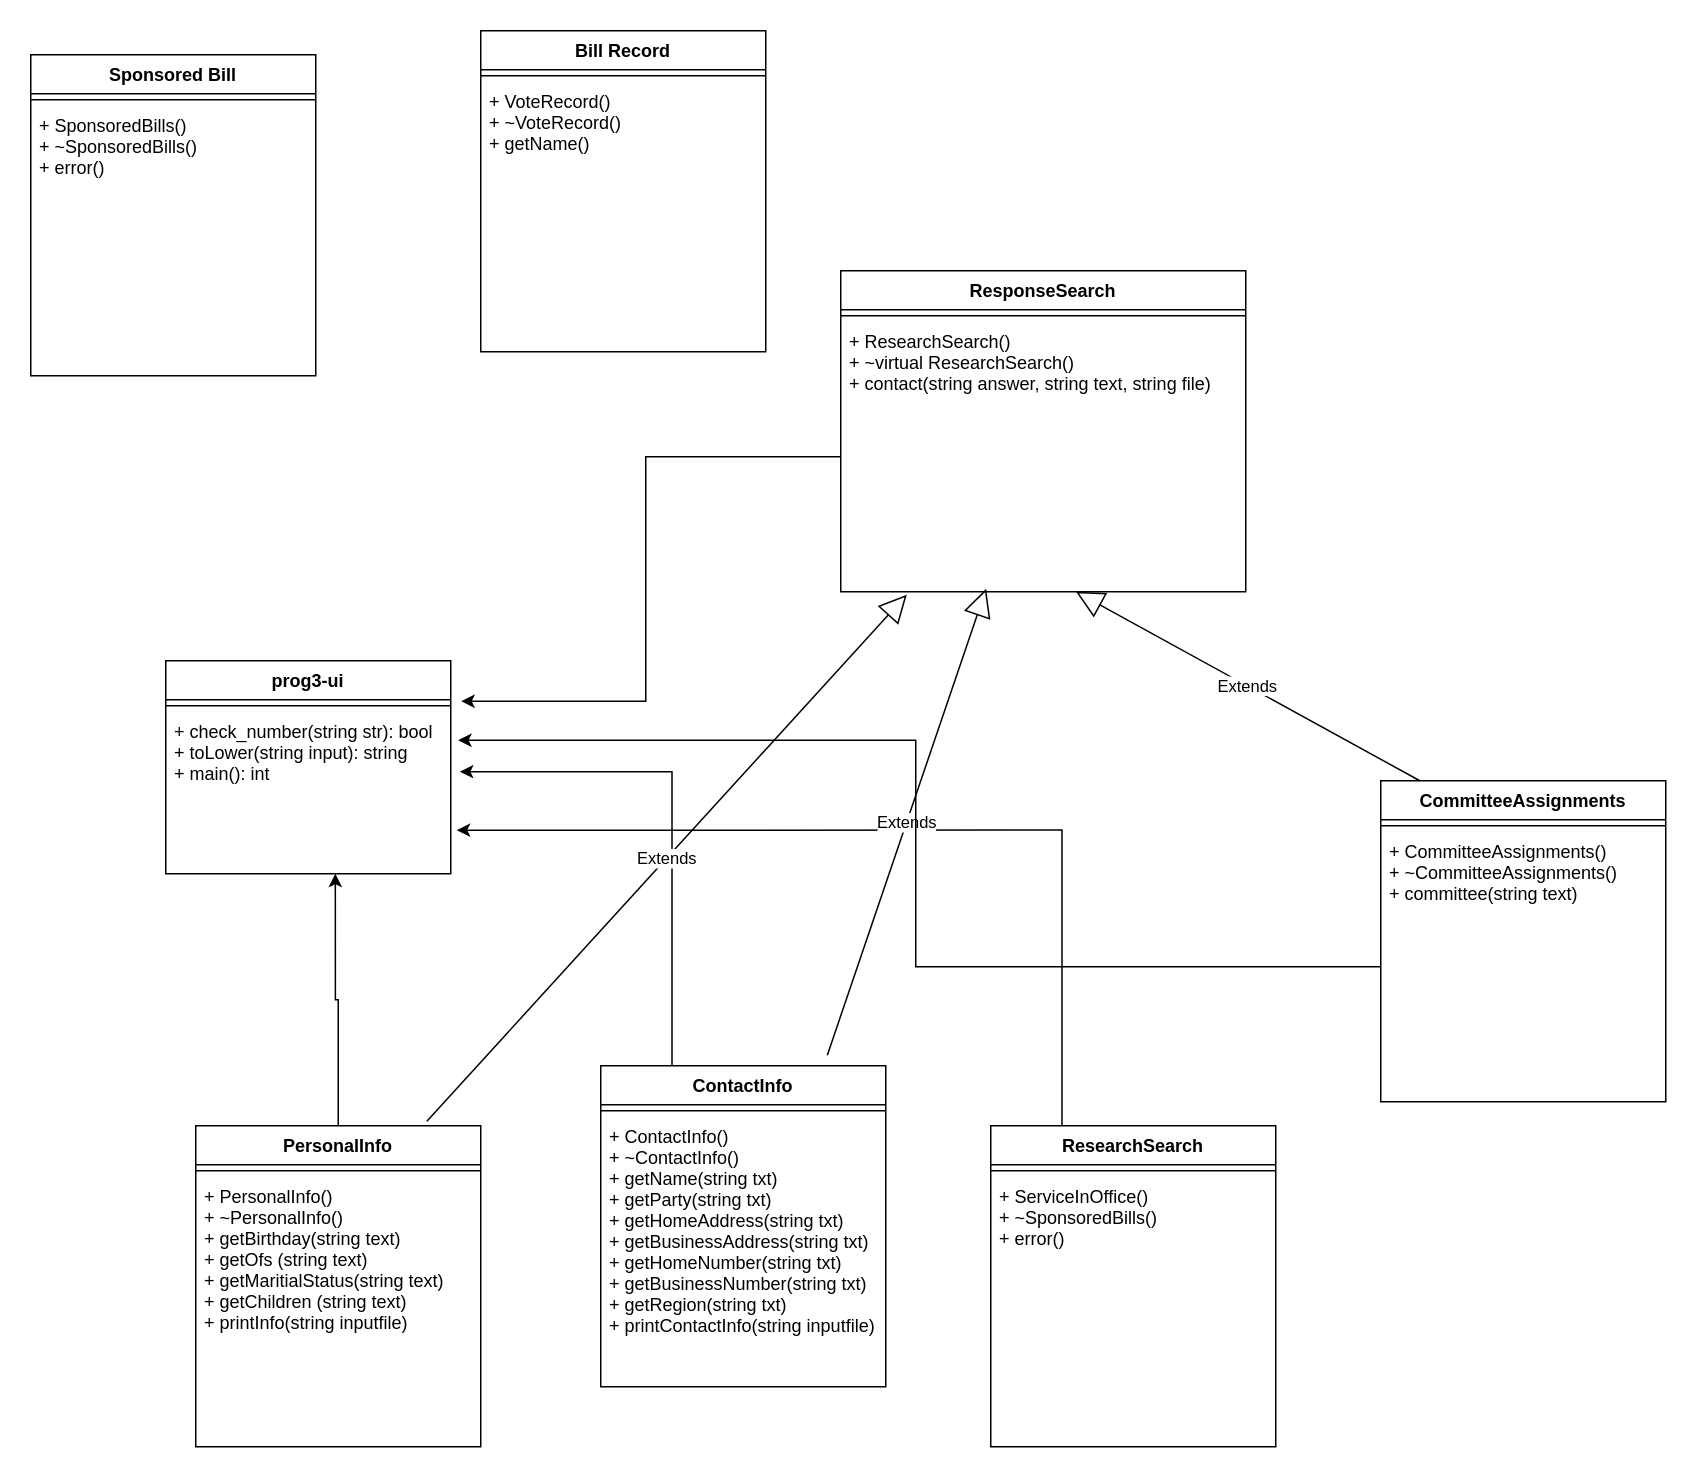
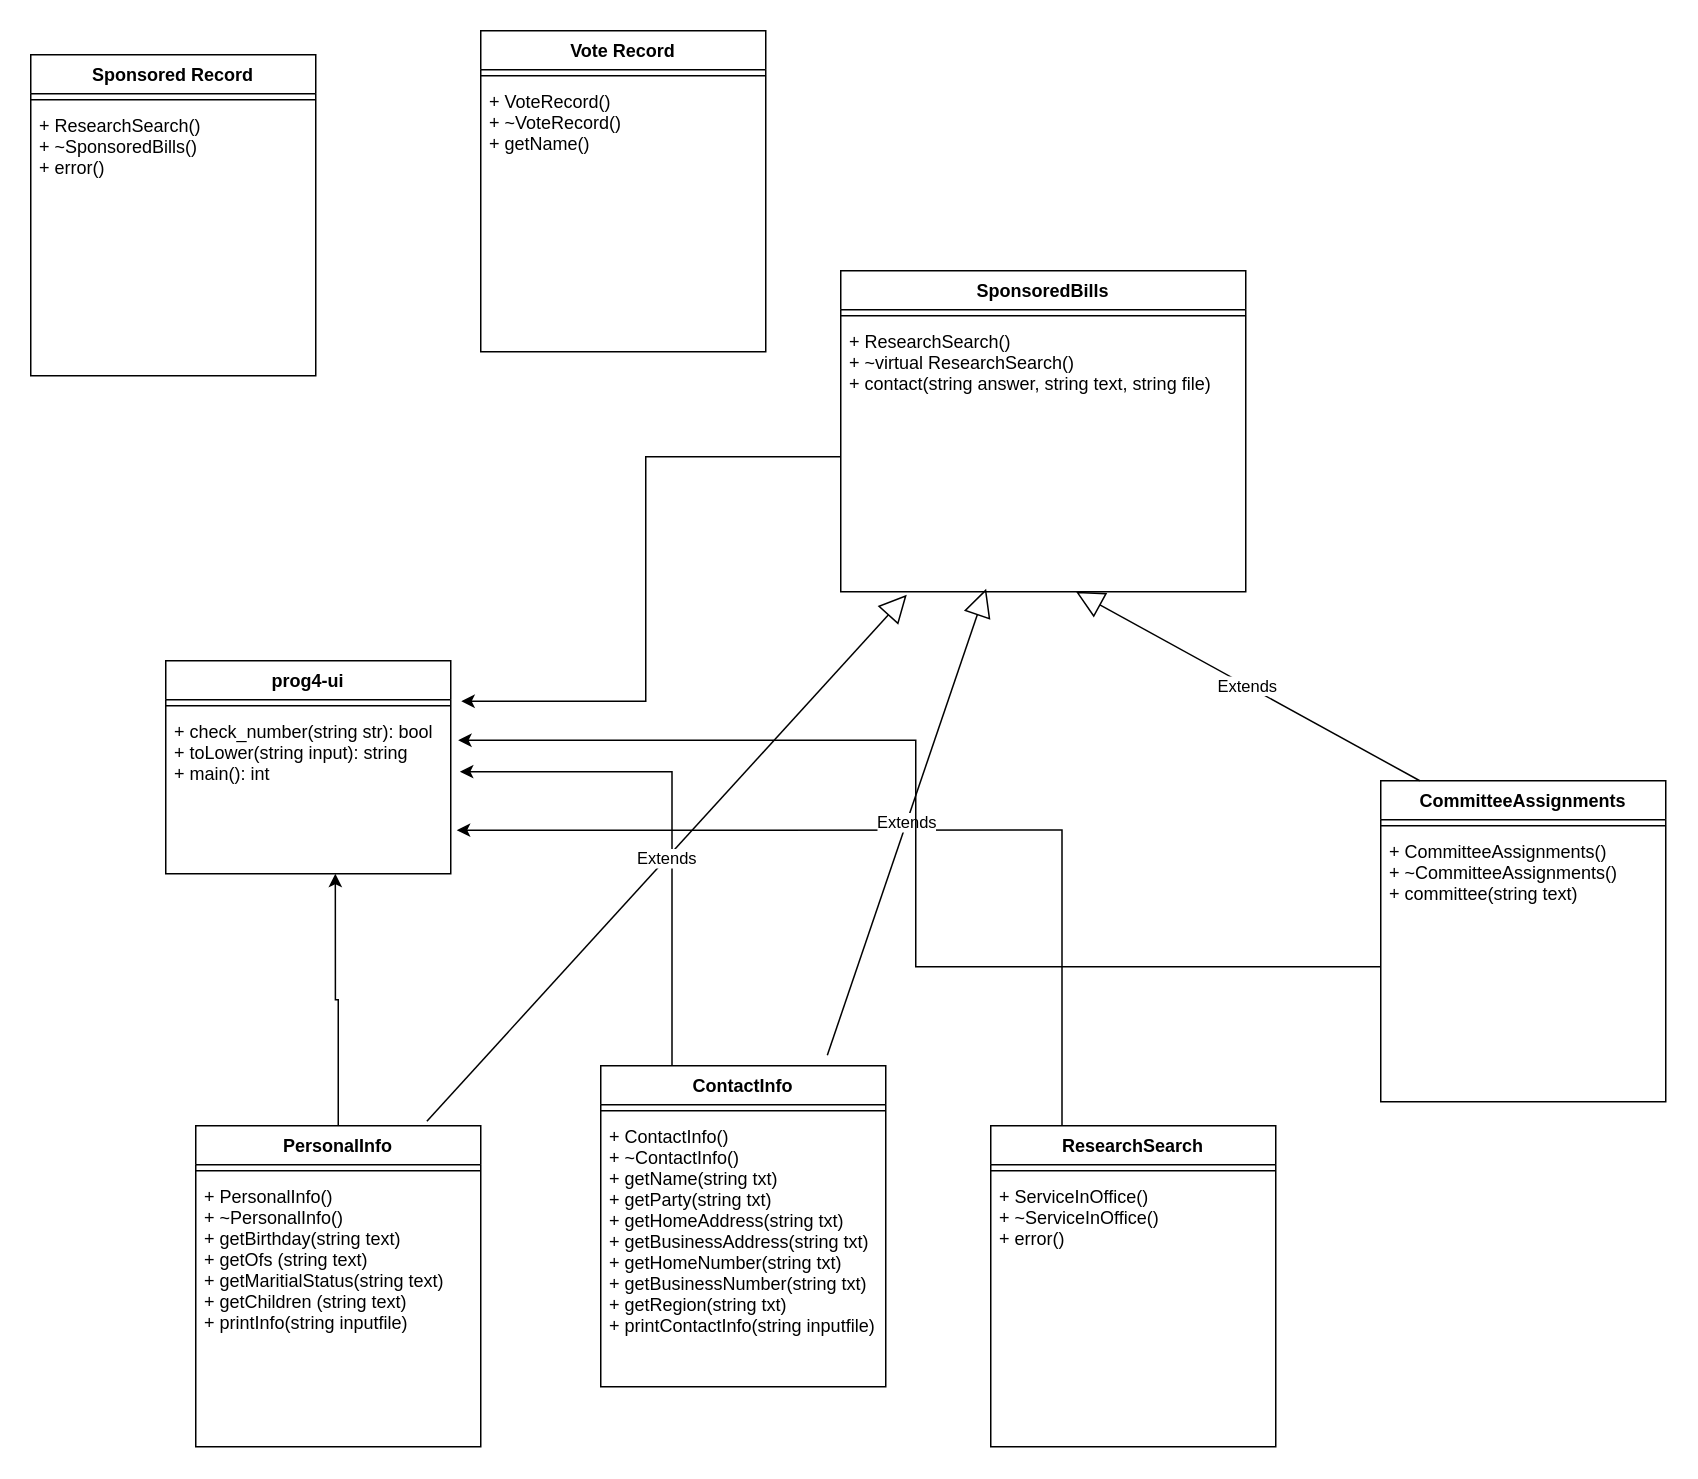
node "Bill Record": label "Bill Record" -> "Vote Record"
node "Sponsored Bill": label "Sponsored Bill" -> "Sponsored Record"
node "+ SponsoredBills() + ~SponsoredBills() + error()": label "+ SponsoredBills() + ~SponsoredBills() + error()" -> "+ ResearchSearch() + ~SponsoredBills() + error()"
node "ResponseSearch": label "ResponseSearch" -> "SponsoredBills"
node "prog3-ui": label "prog3-ui" -> "prog4-ui"
node "+ ServiceInOffice() + ~SponsoredBills() + error()": label "+ ServiceInOffice() + ~SponsoredBills() + error()" -> "+ ServiceInOffice() + ~ServiceInOffice() + error()"
